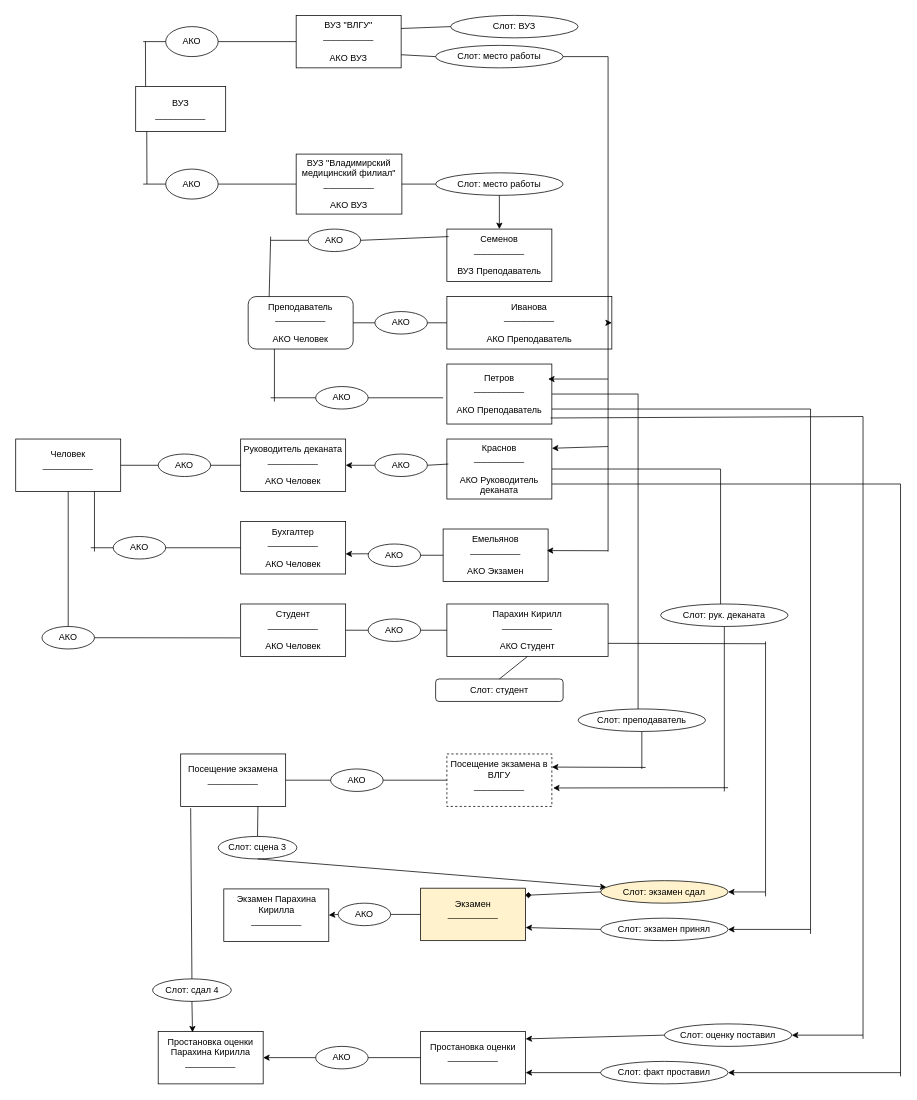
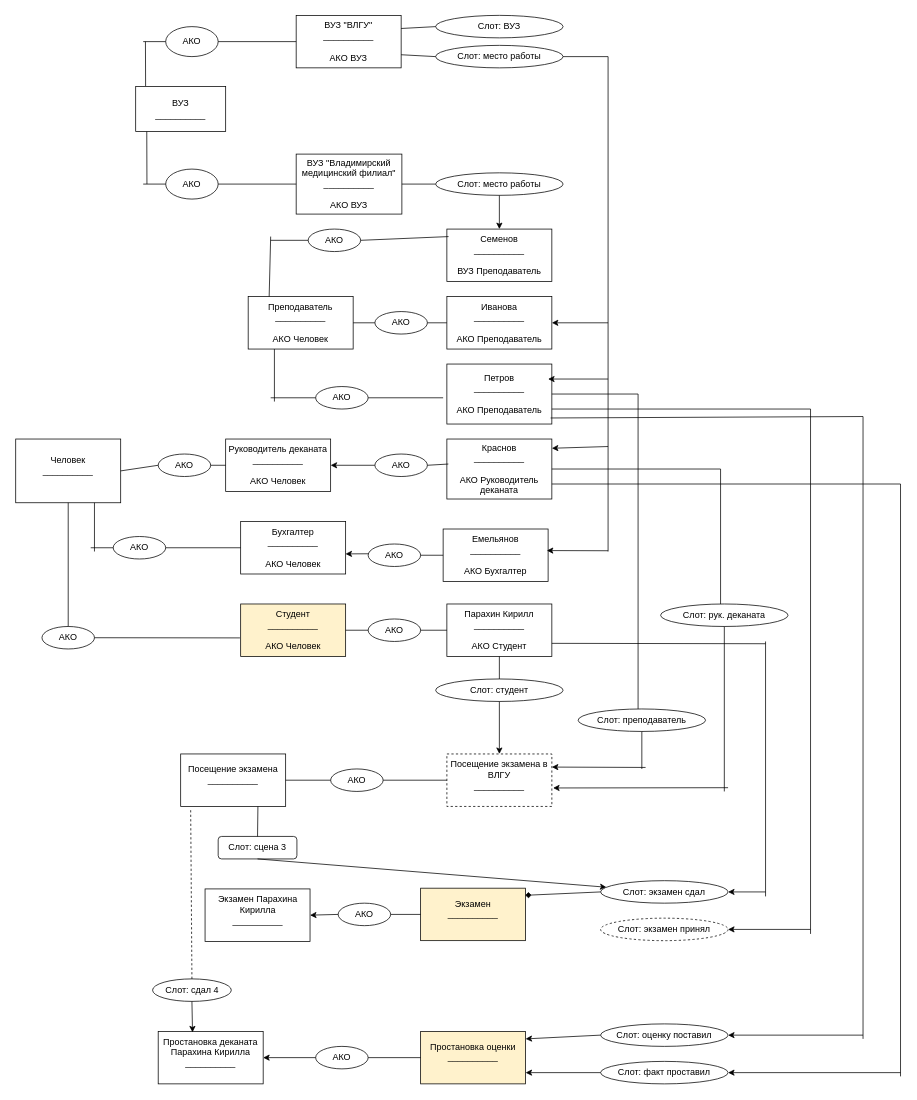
node "Слот: ВУЗ": moved (514, 27) -> (499, 27)
node "Преподаватель __________ АКО Человек": shape rounded rectangle -> rectangle
node "Иванова __________ АКО Преподаватель": size 165x53 -> 105x53
node "Человек __________": size 105x53 -> 105x64
node "Руководитель деканата __________ АКО Человек": moved (293, 465) -> (278, 465)
node "Емельянов __________ АКО Экзамен": label "Емельянов __________ АКО Экзамен" -> "Емельянов __________ АКО Бухгалтер"
node "Студент __________ АКО Человек": fillcolor #ffffff -> #fff2cc
node "Парахин Кирилл __________ АКО Студент": size 161x53 -> 105x53
node "Слот: студент": shape rounded rectangle -> ellipse
edge "Слот: студент" -> "Посещение экзамена в ВЛГУ __________": added
node "Слот: сцена 3": shape ellipse -> rounded rectangle
node "Слот: экзамен сдал": fillcolor #fff2cc -> #ffffff
edge "Посещение экзамена __________" -- "Слот: сдал 4": style solid -> dashed
node "Экзамен Парахина Кирилла __________": moved (276, 915) -> (257, 915)
edge "Слот: экзамен принял" -> "Экзамен __________": removed
node "Слот: экзамен принял": style solid -> dashed
node "Слот: оценку поставил": moved (728, 1035) -> (664, 1035)
node "Простановка оценки Парахина Кирилла __________": label "Простановка оценки Парахина Кирилла __________" -> "Простановка деканата Парахина Кирилла __________"
node "Простановка оценки __________": fillcolor #ffffff -> #fff2cc
